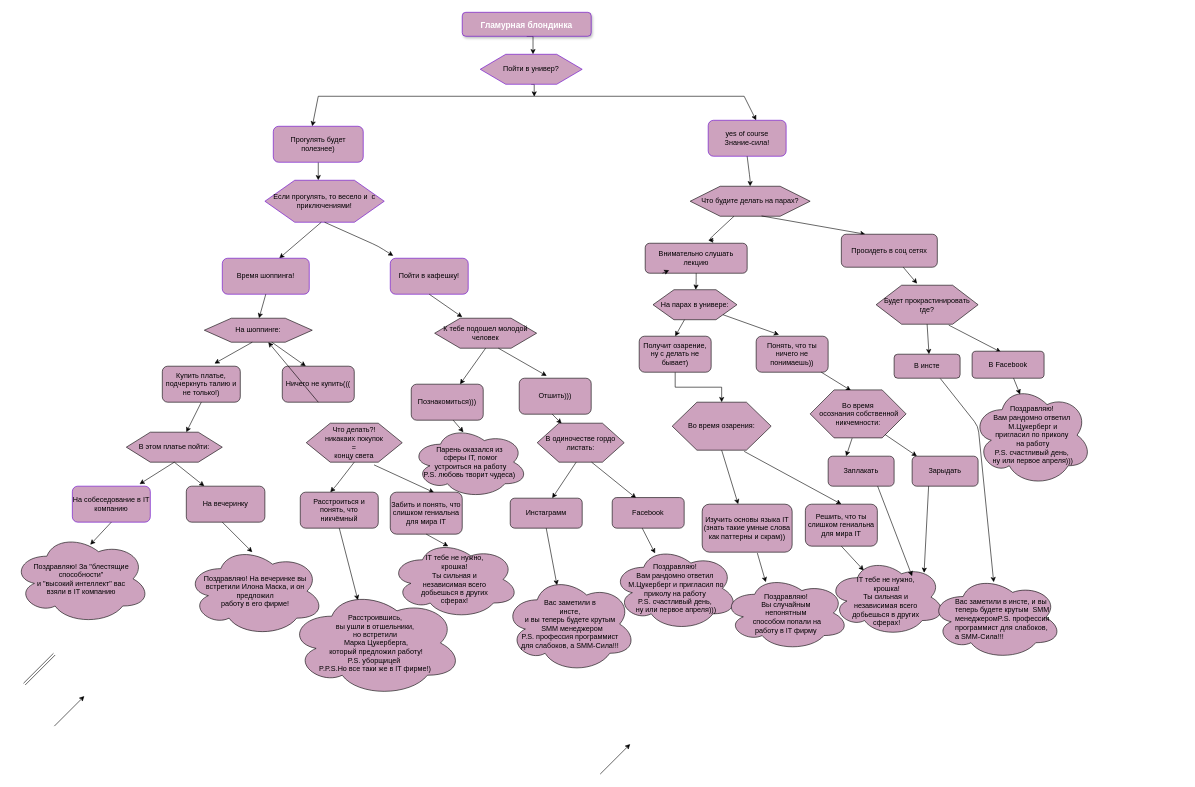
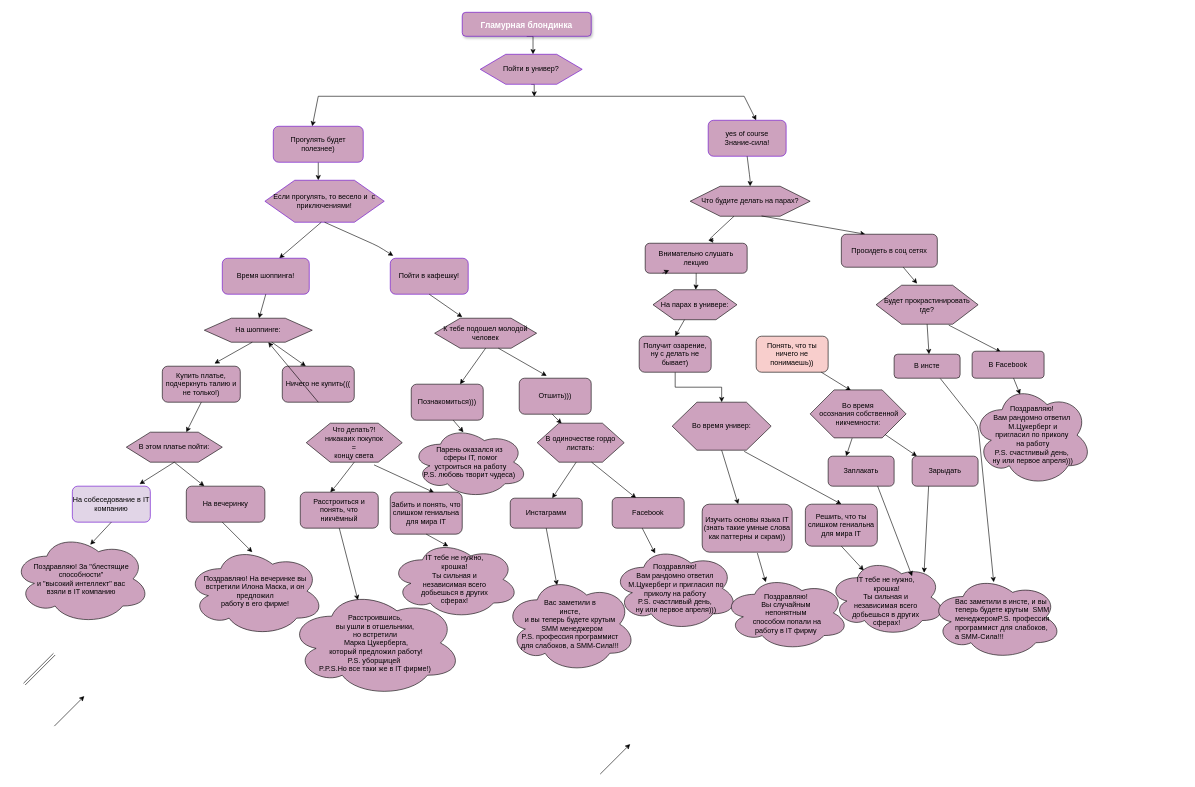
edge "На парах в универе:" -> "Понять, что ты ничего не понимаешь))": removed
node "Понять, что ты ничего не понимаешь))": fillcolor #cda2be -> #f8cecc
node "Во время озарения:": label "Во время озарения:" -> "Во время универ:"
node "На собеседование в IT компанию": fillcolor #cda2be -> #e1d5e7
